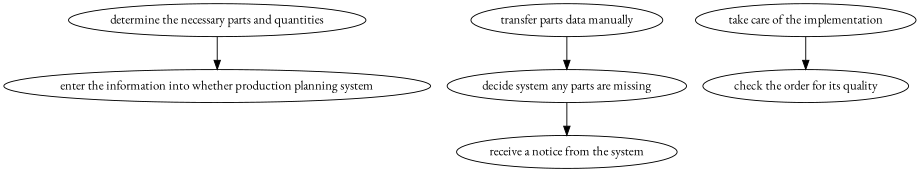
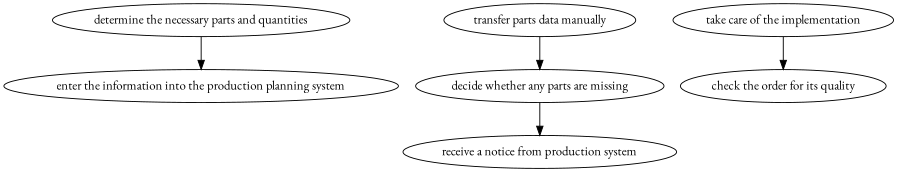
node "enter the information into whether production planning system": label "enter the information into whether production planning system" -> "enter the information into the production planning system"
node "decide system any parts are missing": label "decide system any parts are missing" -> "decide whether any parts are missing"
node "receive a notice from the system": label "receive a notice from the system" -> "receive a notice from production system"
